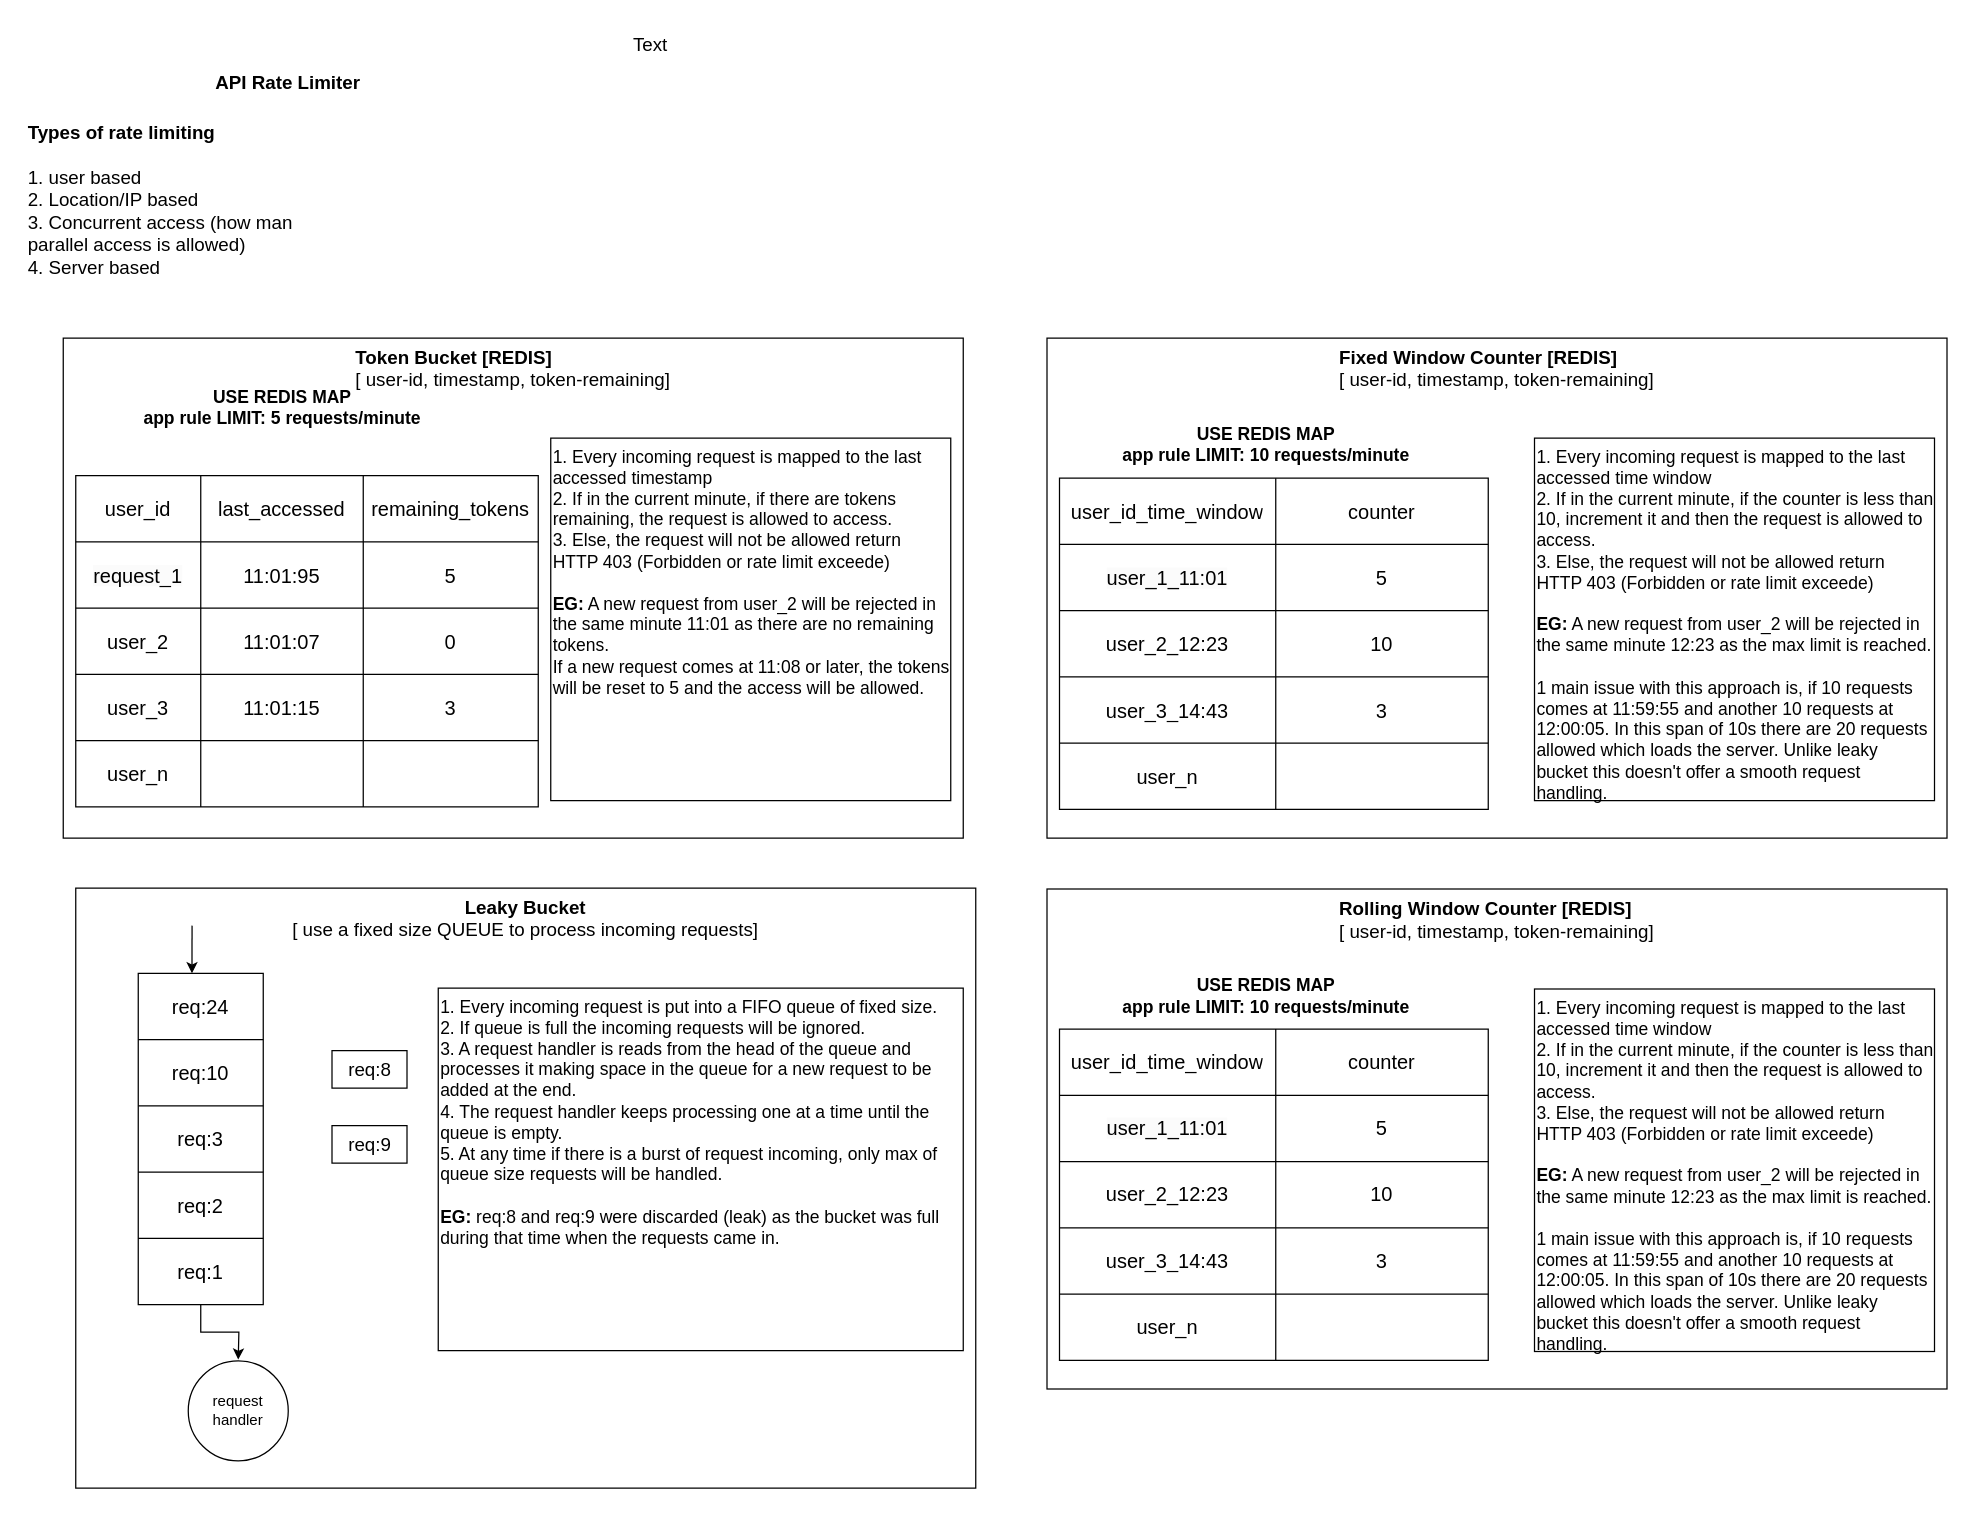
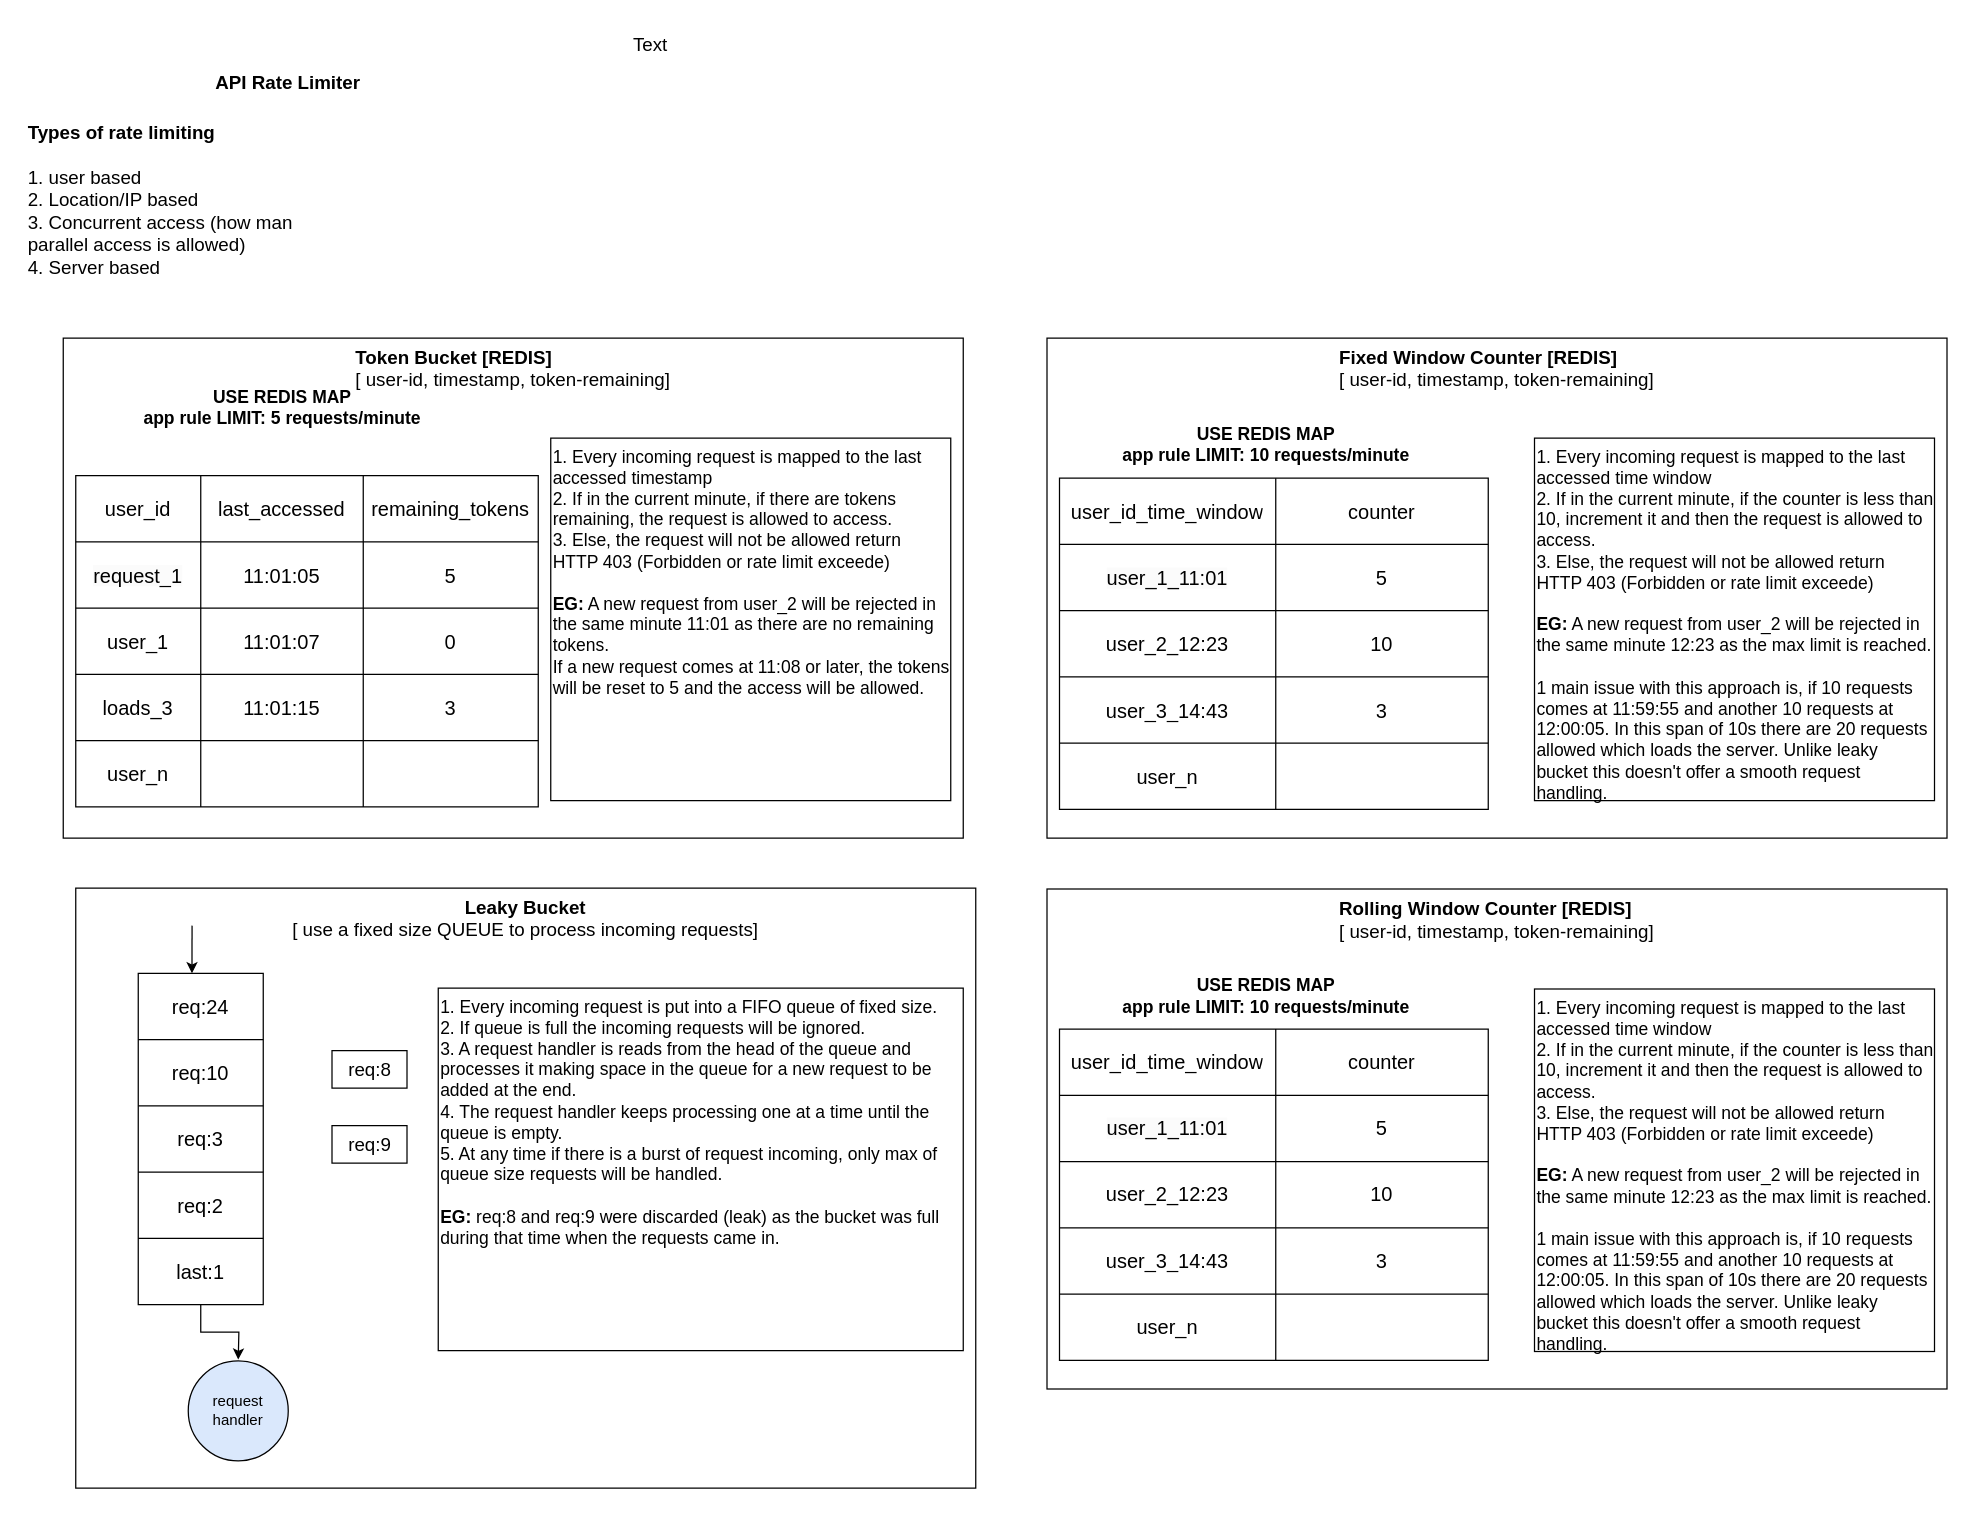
node "11:01:95": label "11:01:95" -> "11:01:05"
node "user_2": label "user_2" -> "user_1"
node "user_3": label "user_3" -> "loads_3"
node "req:1": label "req:1" -> "last:1"
node "request handler": fillcolor #ffffff -> #dae8fc
